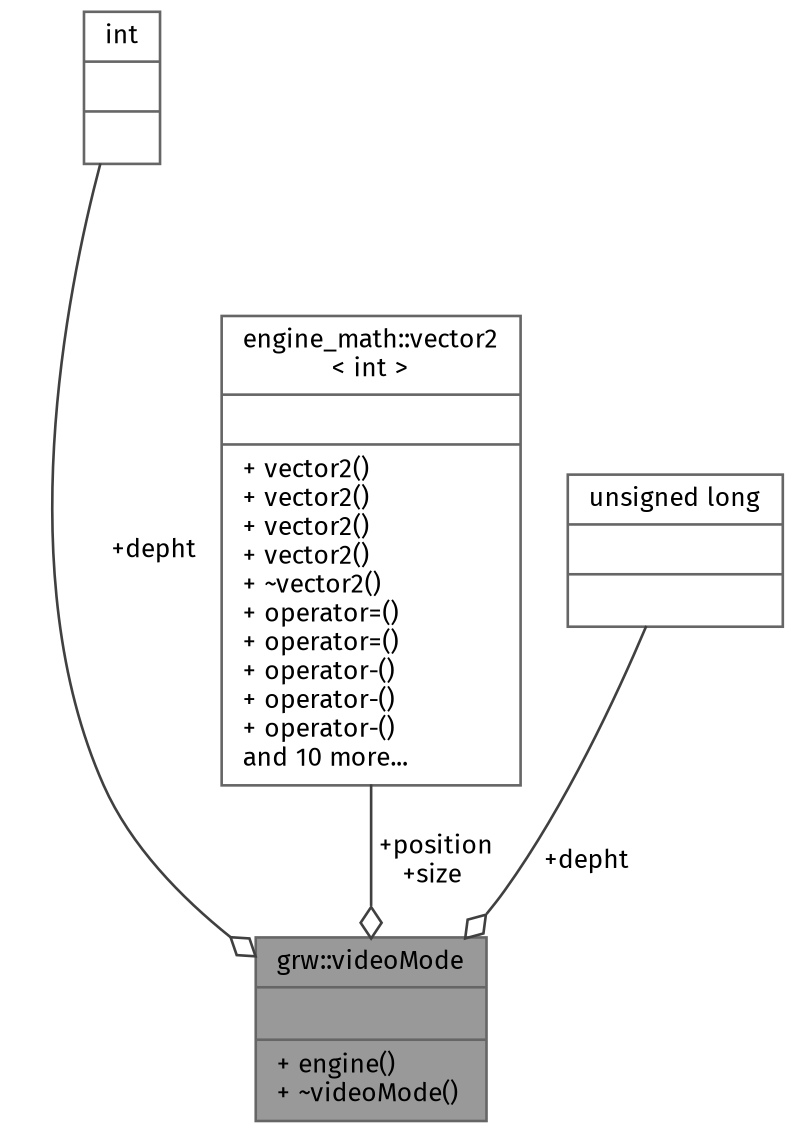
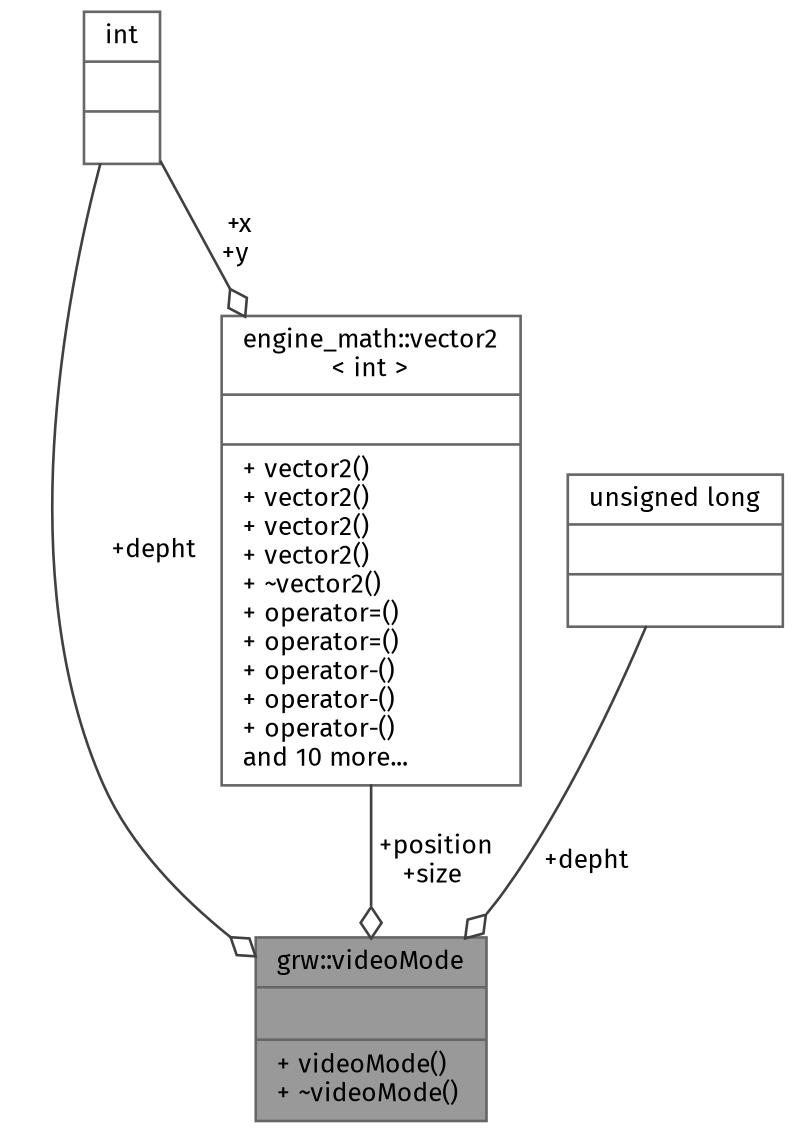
edge "int" -> "engine_math::vector2": added, label "+x +y"
node "grw::videoMode": text "+ engine()" -> "+ videoMode()"
